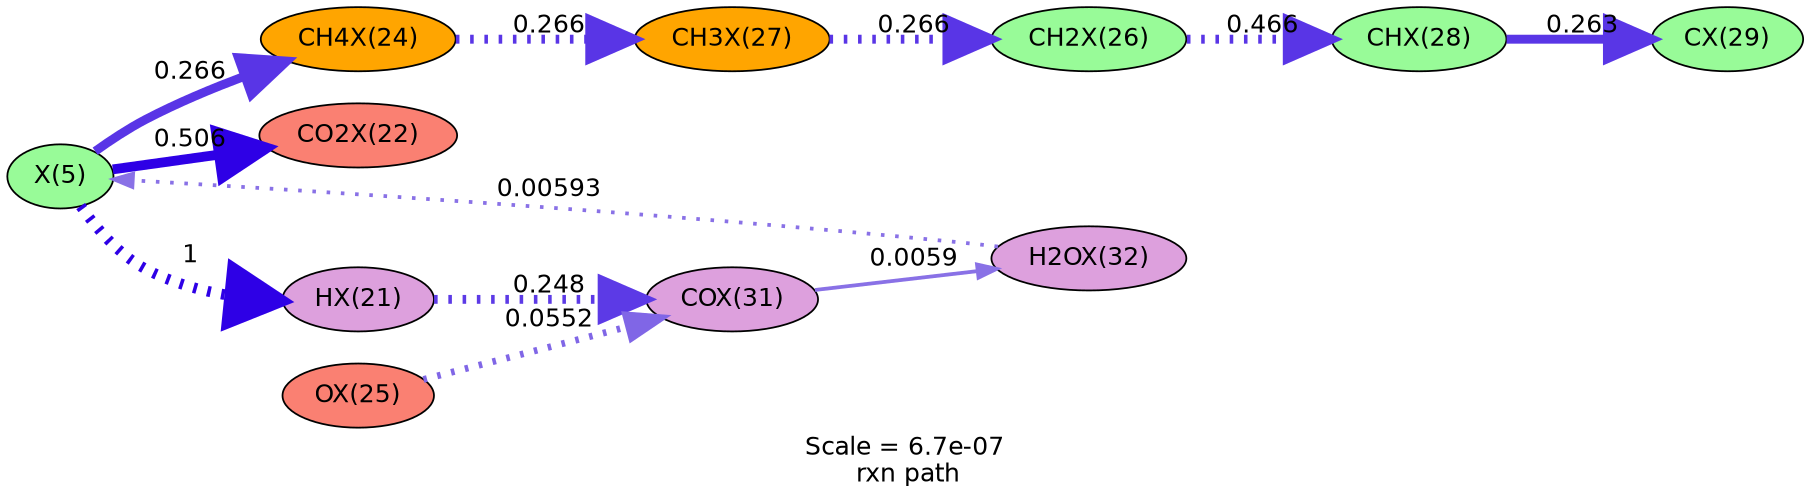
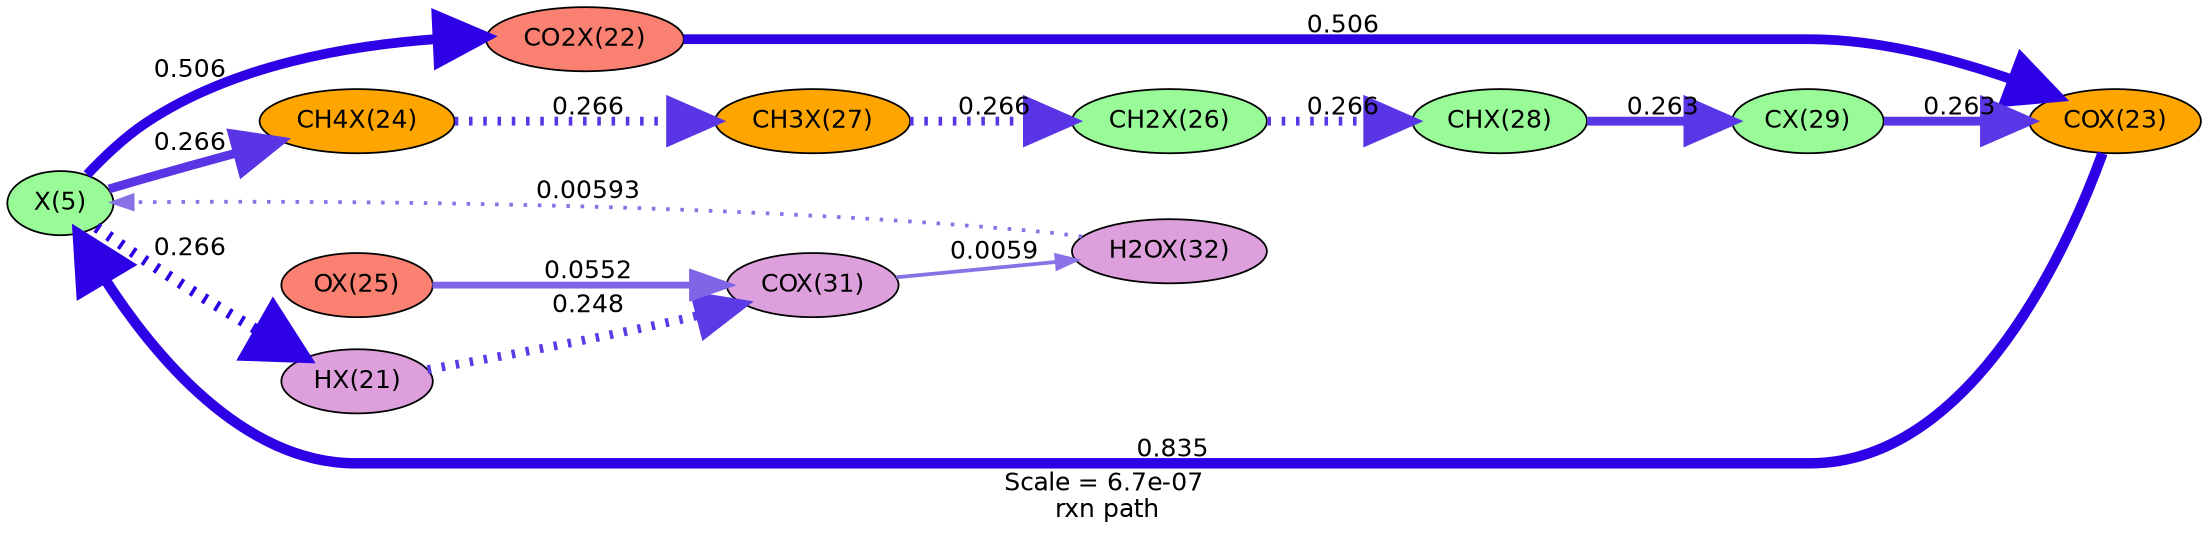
edge "CH2X(26)" -> "CHX(28)": label " 0.466" -> " 0.266"
node "COX(23)": added
edge "X(5)" -> "HX(21)": label " 1" -> " 0.266"
edge "OX(25)" -> "COX(31)": style dotted -> solid
